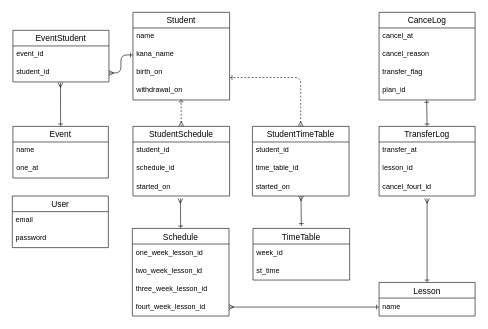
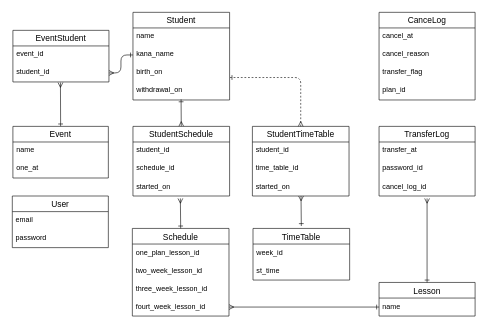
edge "withdrawal_on" -- "StudentSchedule": style dashed -> solid
edge "plan_id" -- "TransferLog": removed
node "lesson_id": label "lesson_id" -> "password_id"
node "cancel_fourt_id": label "cancel_fourt_id" -> "cancel_log_id"
node "one_week_lesson_id": label "one_week_lesson_id" -> "one_plan_lesson_id"
